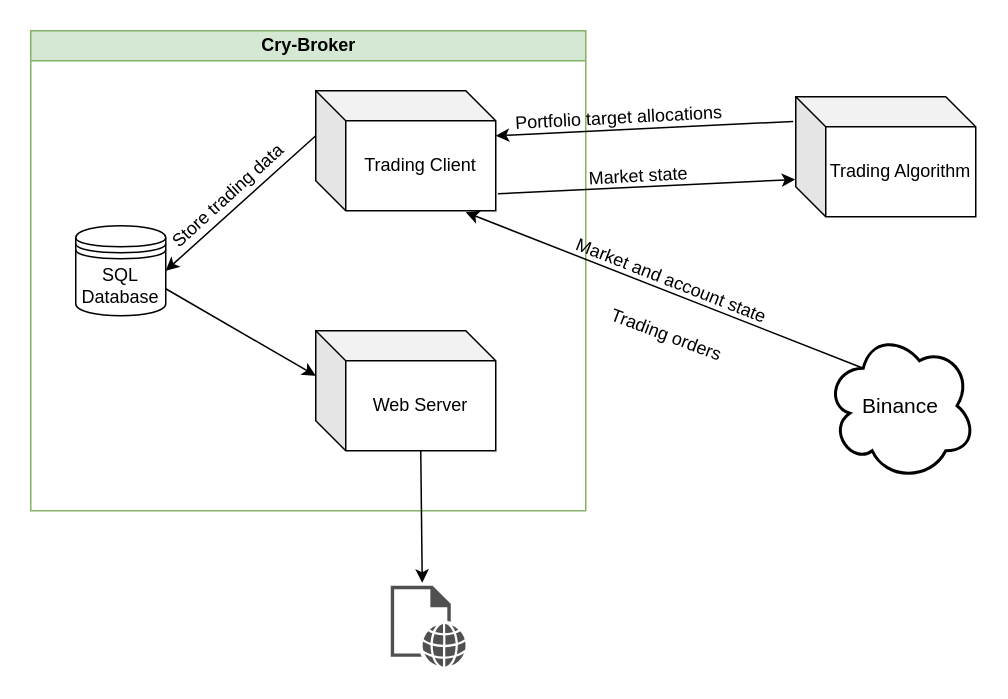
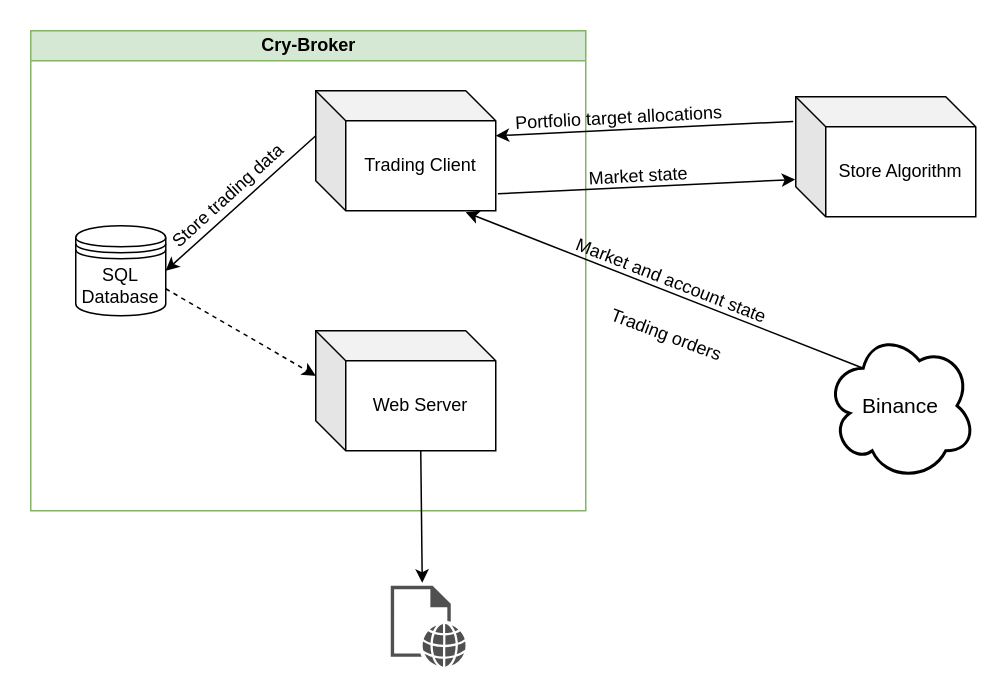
node "Trading Algorithm": label "Trading Algorithm" -> "Store Algorithm"
edge "SQL Database" -> "Web Server": style solid -> dashed
